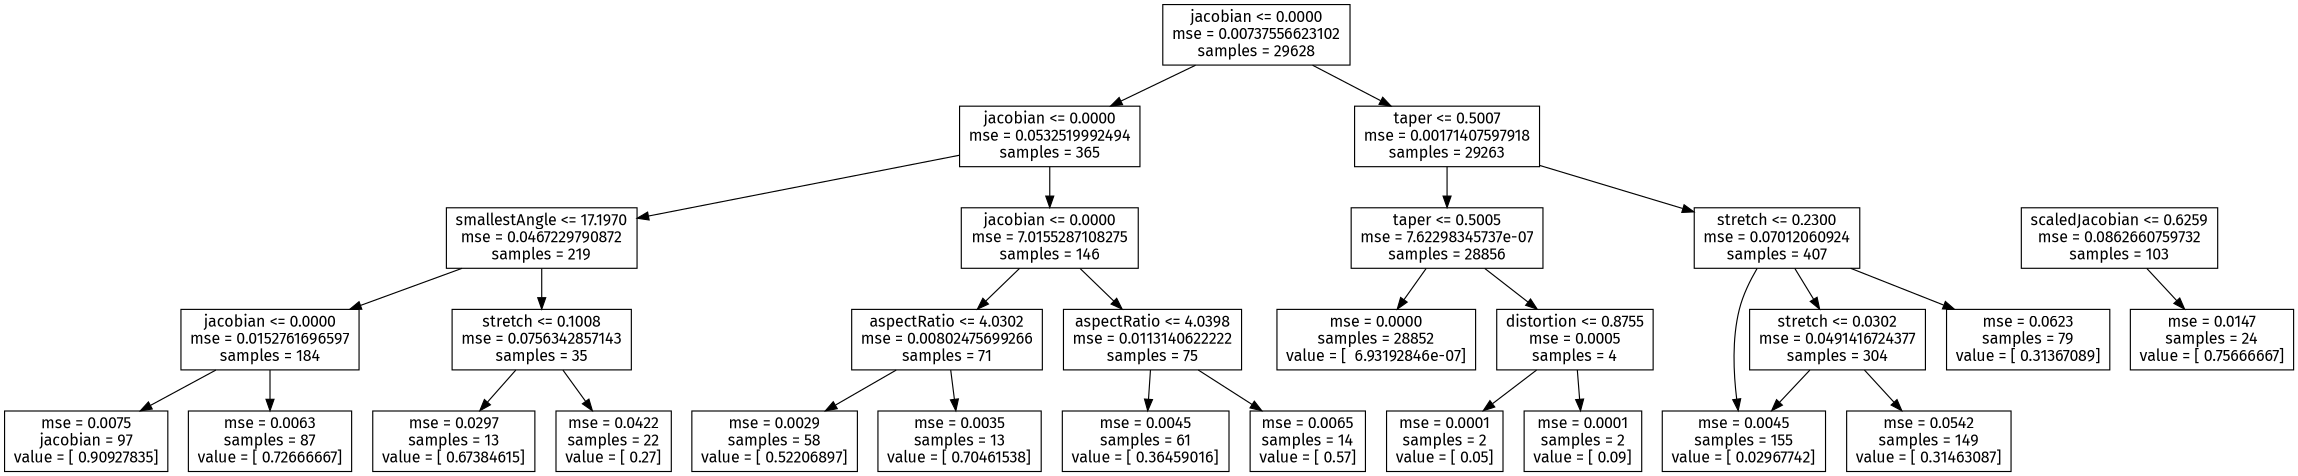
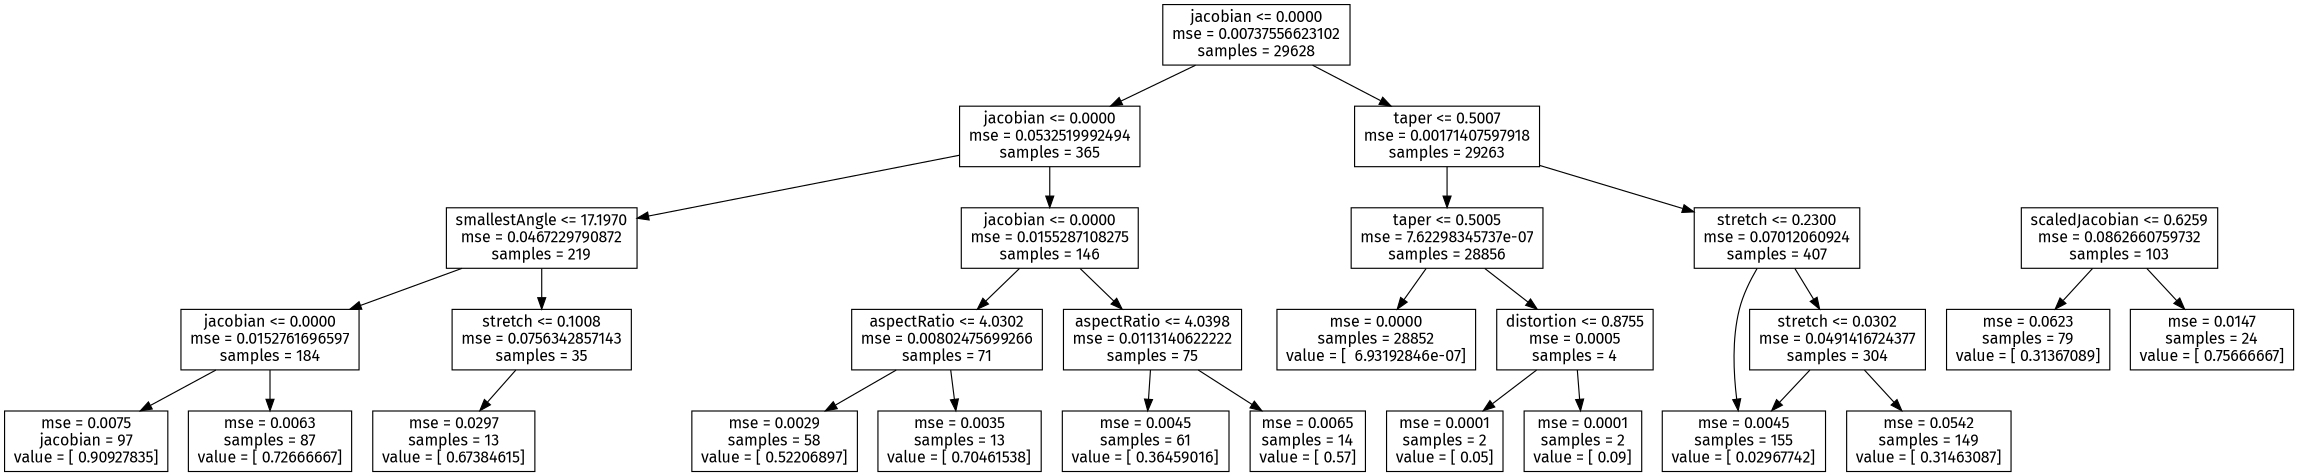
node "jacobian <= 0.0000 mse = 7.0155287108275 samples = 146": label "jacobian <= 0.0000 mse = 7.0155287108275 samples = 146" -> "jacobian <= 0.0000 mse = 0.0155287108275 samples = 146"
edge "stretch <= 0.2300 mse = 0.07012060924 samples = 407" -> "mse = 0.0623 samples = 79 value = [ 0.31367089]": now "scaledJacobian <= 0.6259 mse = 0.0862660759732 samples = 103" -> "mse = 0.0623 samples = 79 value = [ 0.31367089]"
node "mse = 0.0422 samples = 22 value = [ 0.27]": removed
